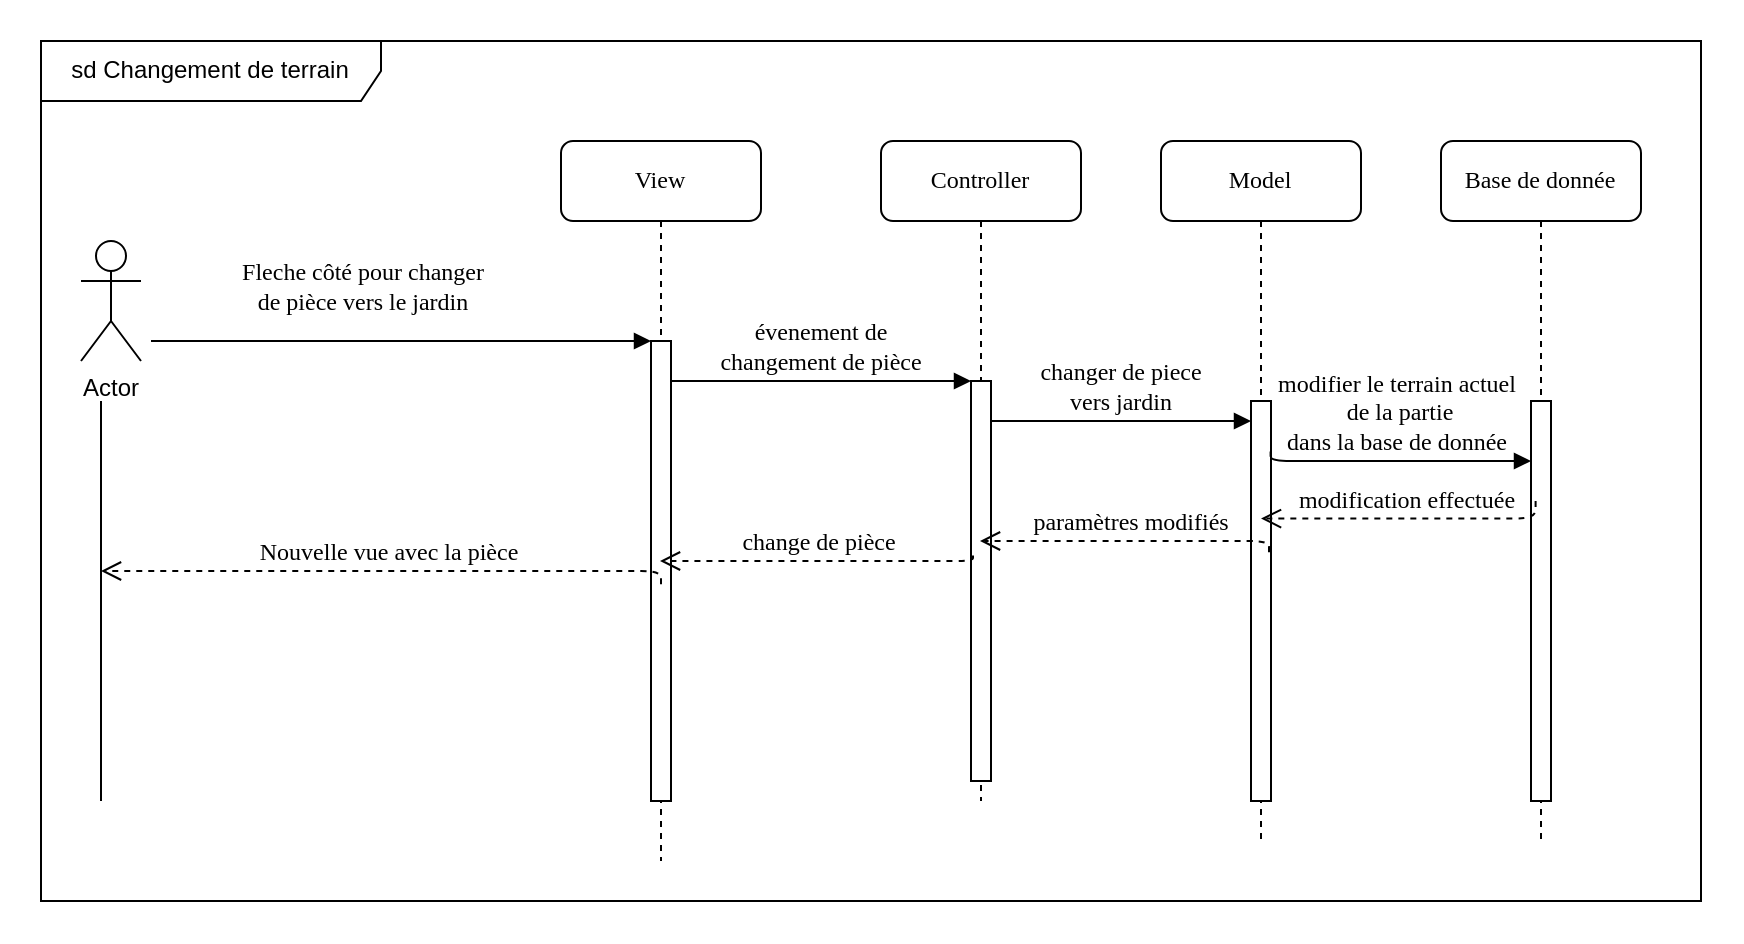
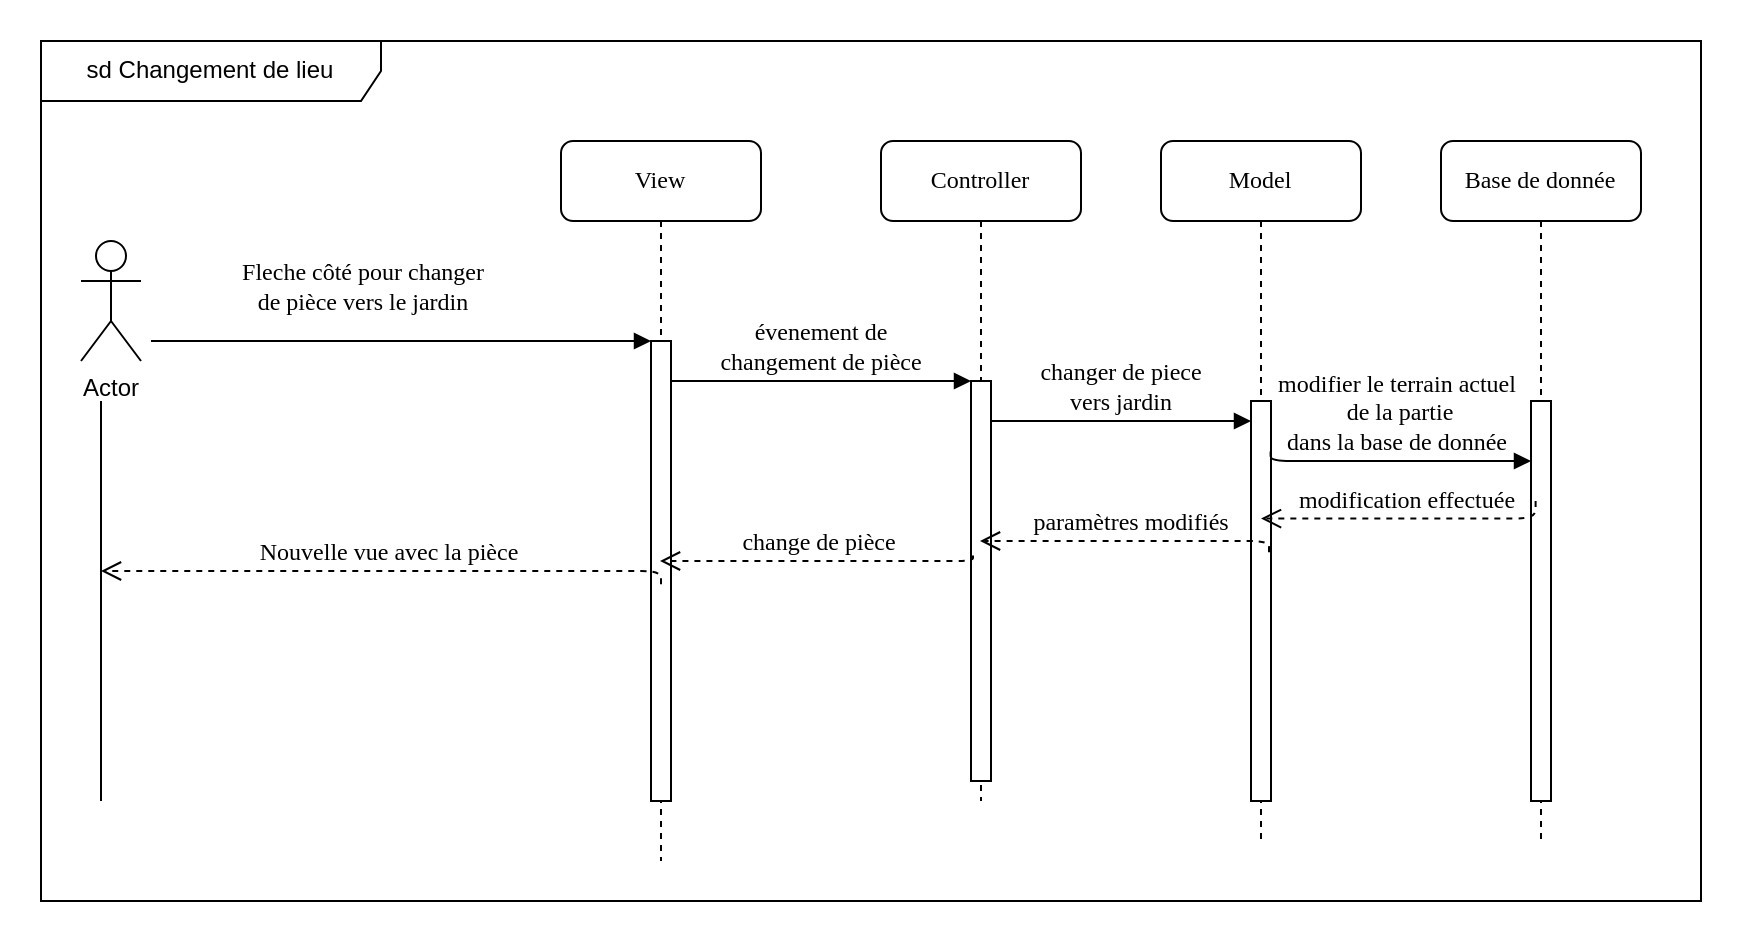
node "sd Changement de terrain": label "sd Changement de terrain" -> "sd Changement de lieu"
